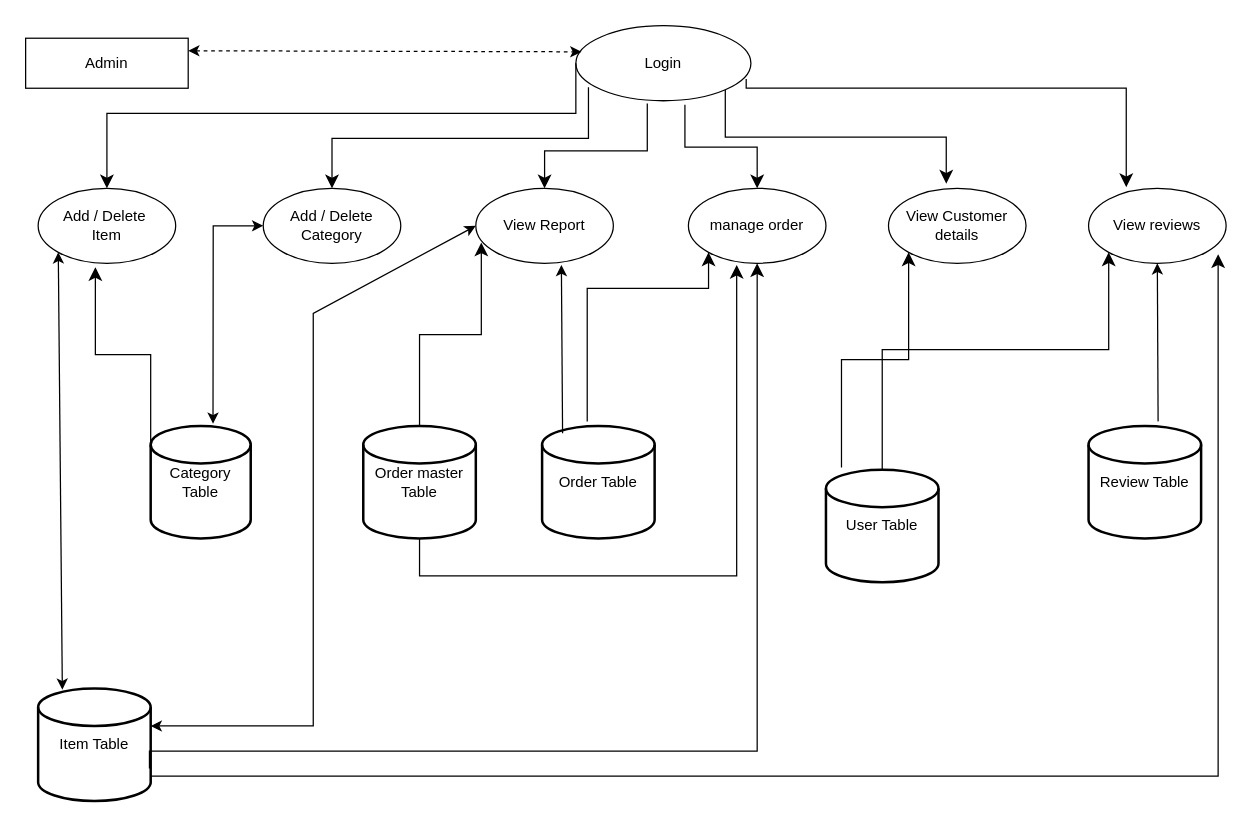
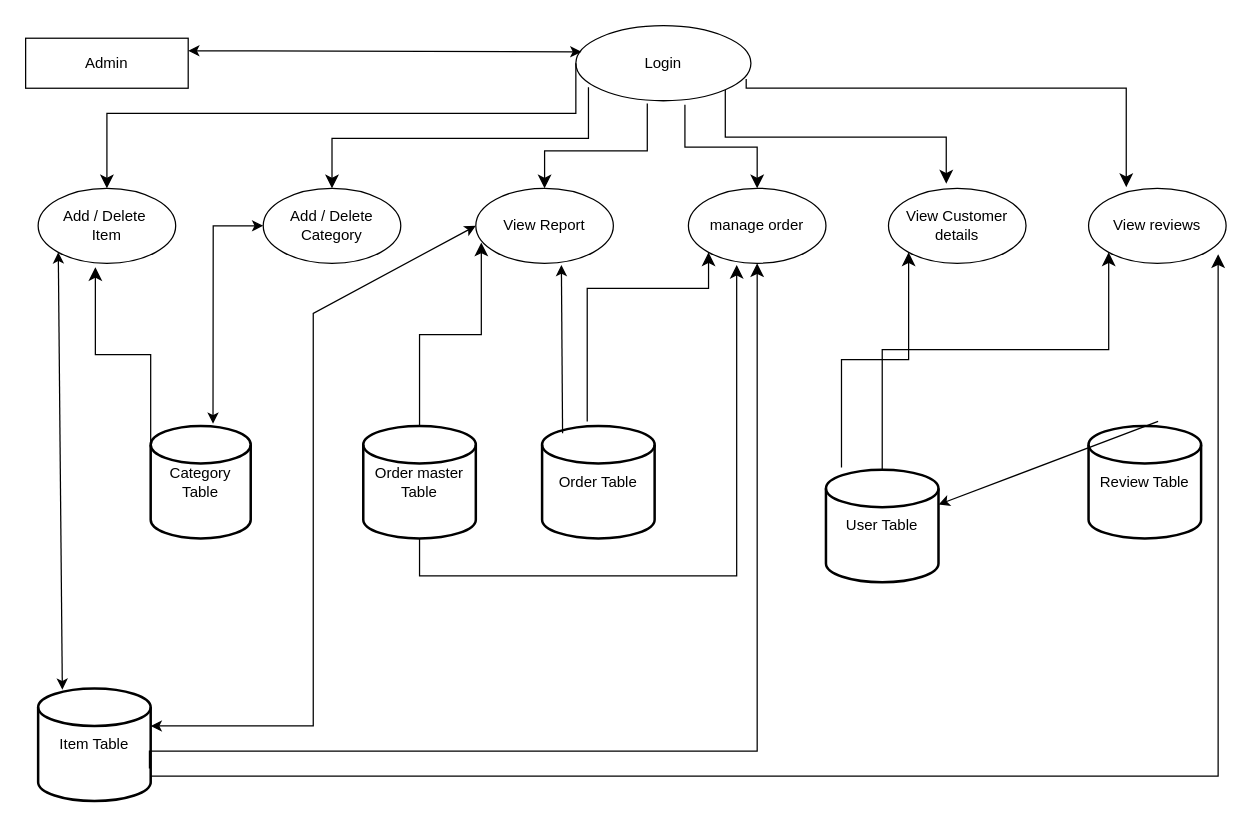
edge "Admin" -- "Login": style dashed -> solid
edge "Review Table" -> "View reviews": now "Review Table" -> "User Table"
